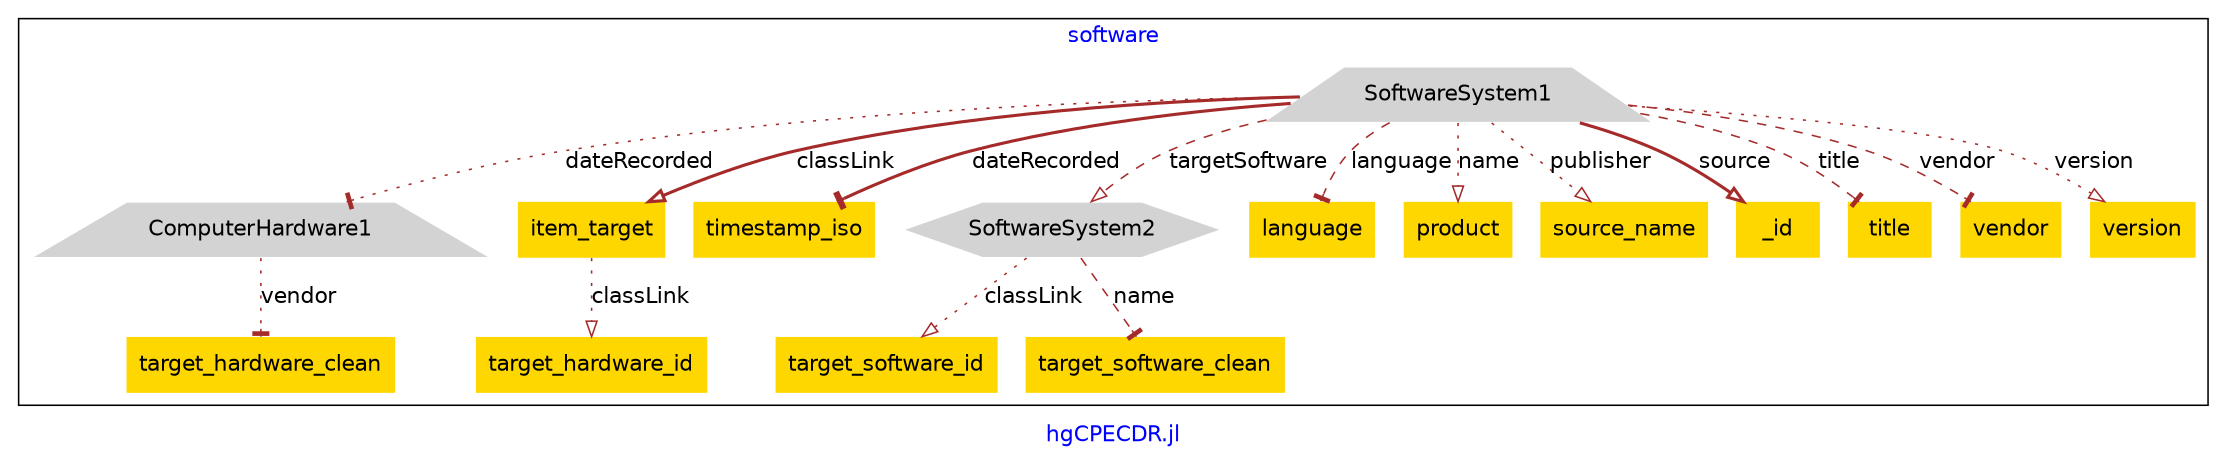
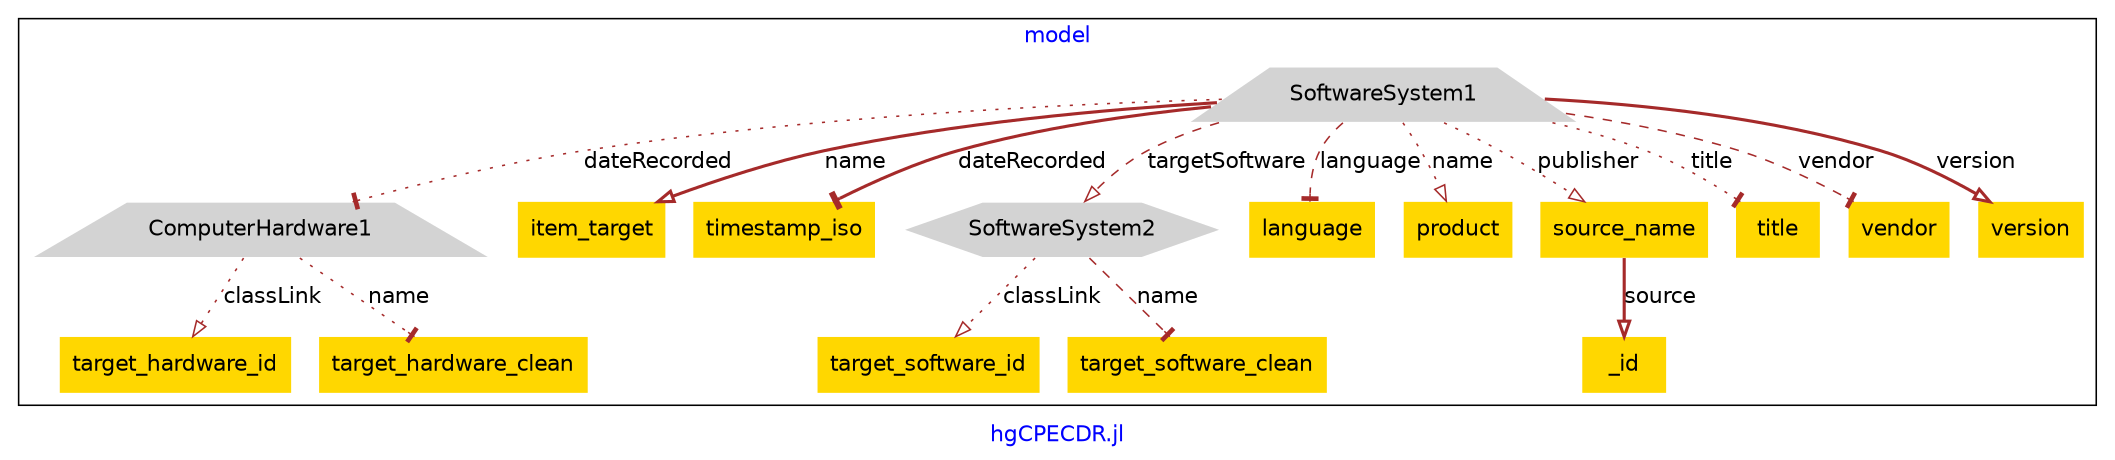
cluster "software": label "software" -> "model"
edge "SoftwareSystem1" -> "version": style dotted -> bold
edge "SoftwareSystem1" -> "title": style dashed -> dotted
edge "SoftwareSystem1" -> "_id": now "source_name" -> "_id"
edge "SoftwareSystem1" -> "item_target": label "classLink" -> "name"
edge "item_target" -> "target_hardware_id": now "ComputerHardware1" -> "target_hardware_id"
edge "ComputerHardware1" -> "target_hardware_clean": label "vendor" -> "name"
